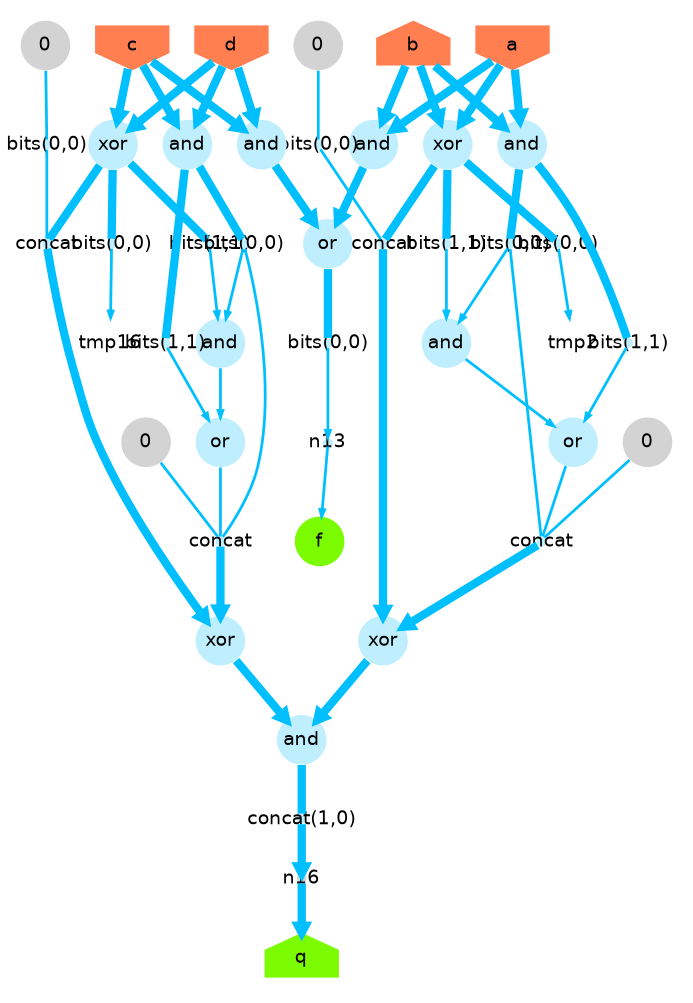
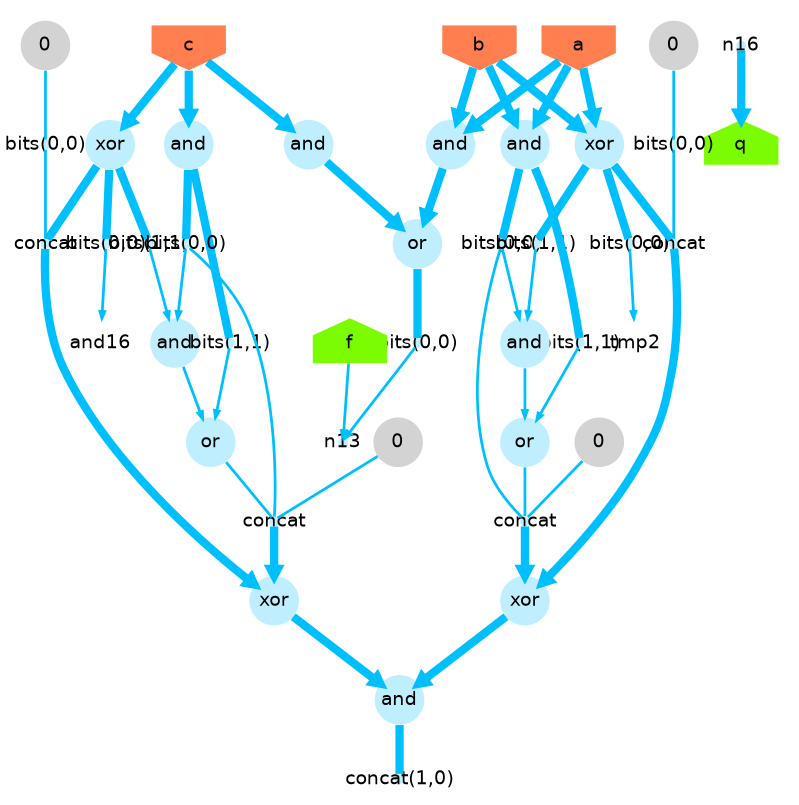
node "d": removed
node "b": shape house -> invhouse
node "tmp16": label "tmp16" -> "and16"
edge "n13" -> "f": reversed
node "f": shape circle -> house
edge "concat(1,0)" -> "n16": removed
node "n16": fillcolor lightgrey -> lightblue1
